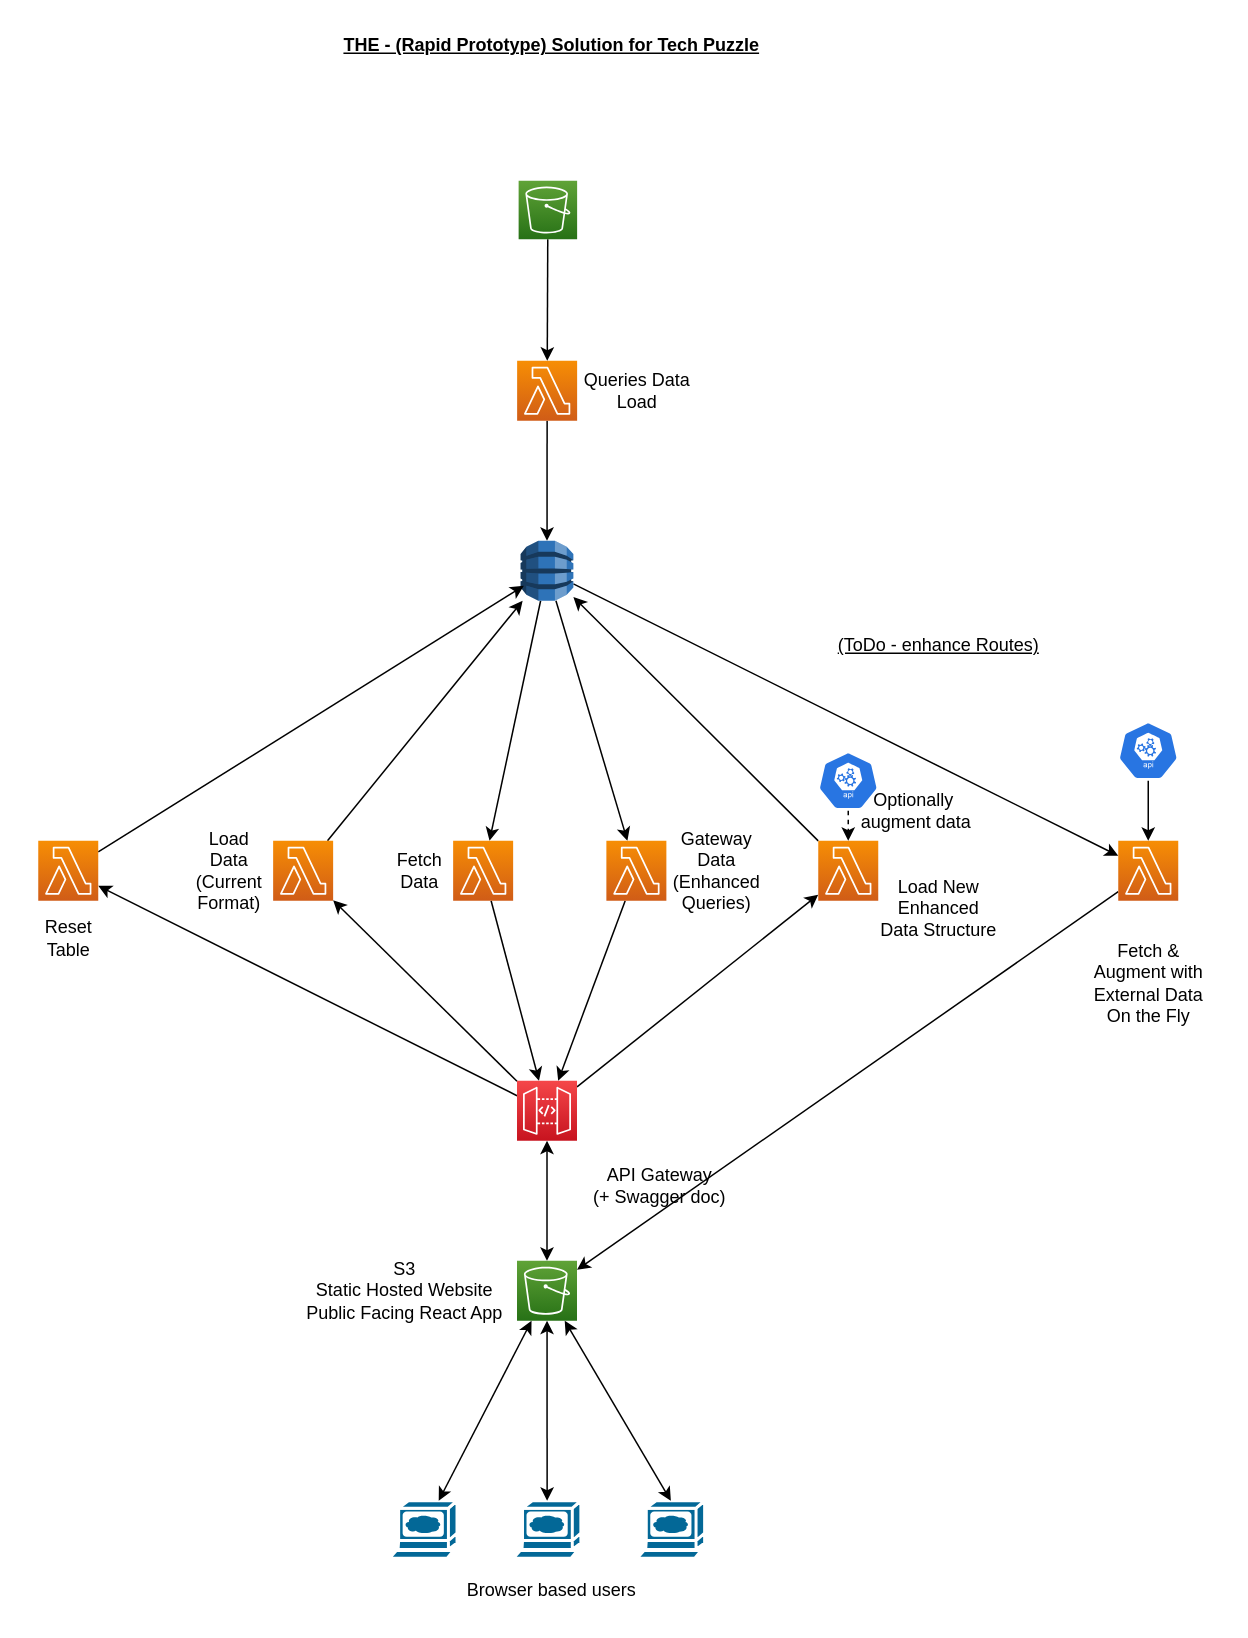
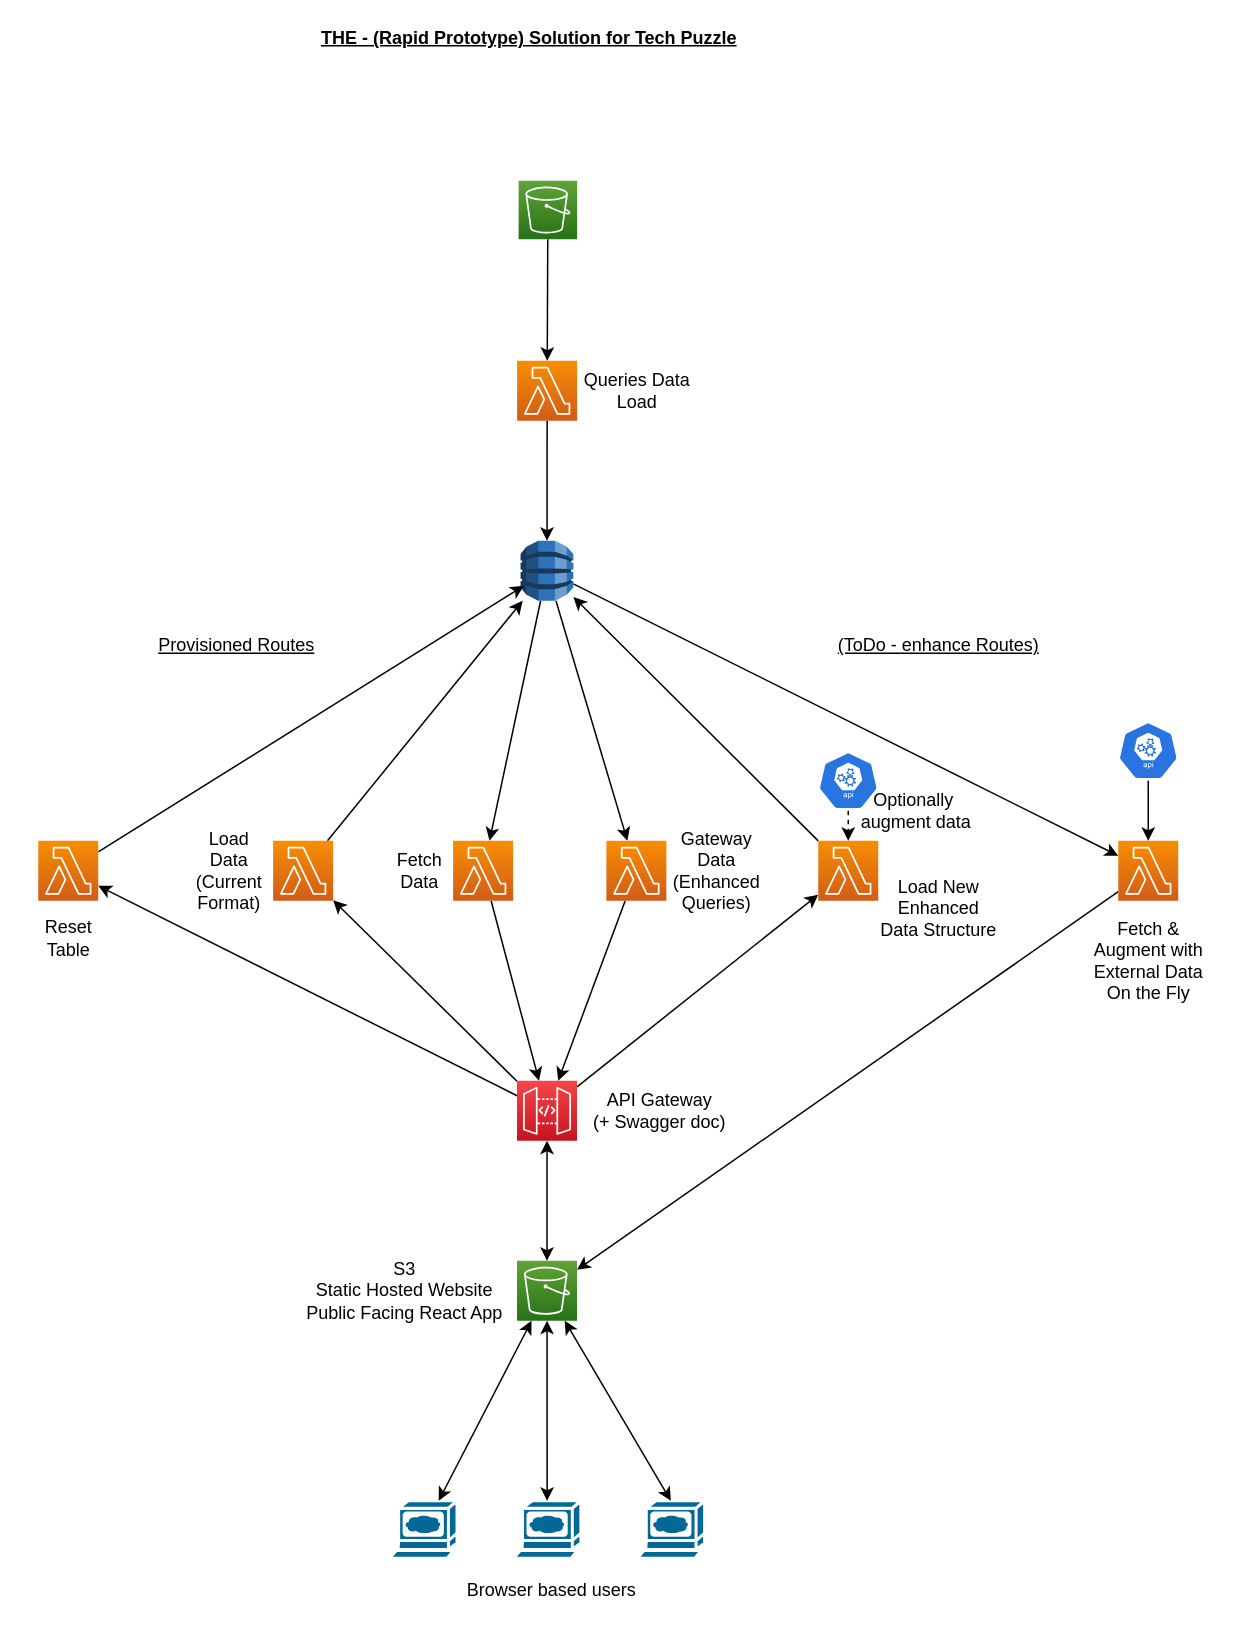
node "THE - (Rapid Prototype) Solution for Tech Puzzle": moved (551, 46) -> (528, 38)
node "Provisioned Routes": added
node "Fetch & Augment with External Data On the Fly": moved (1148, 983) -> (1148, 961)
node "API Gateway (+ Swagger doc)": moved (659, 1186) -> (659, 1111)
